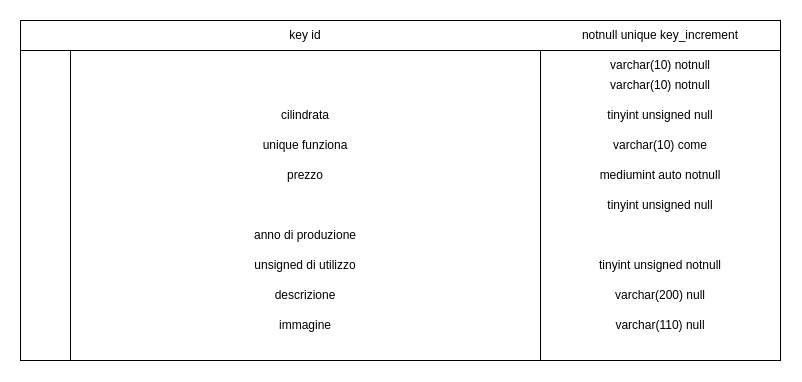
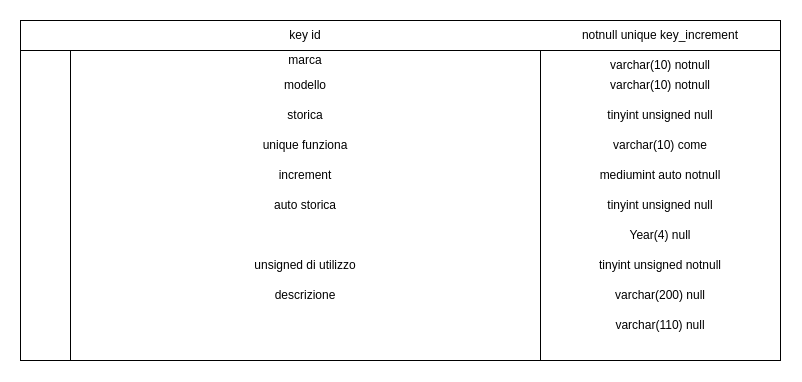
node "marca": added
node "modello": added
node "cilindrata": label "cilindrata" -> "storica"
node "prezzo": label "prezzo" -> "increment"
node "auto storica": added
node "anno di produzione": removed
node "Year(4) null": added
node "immagine": removed
